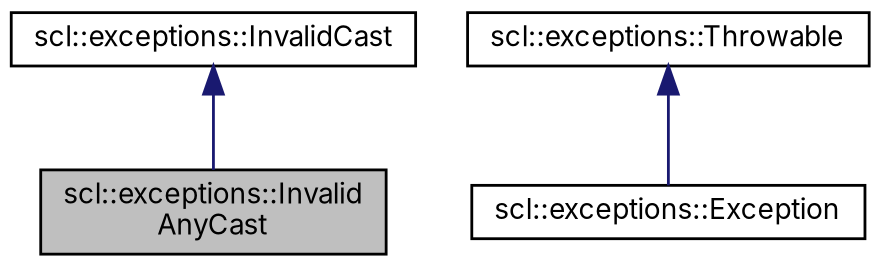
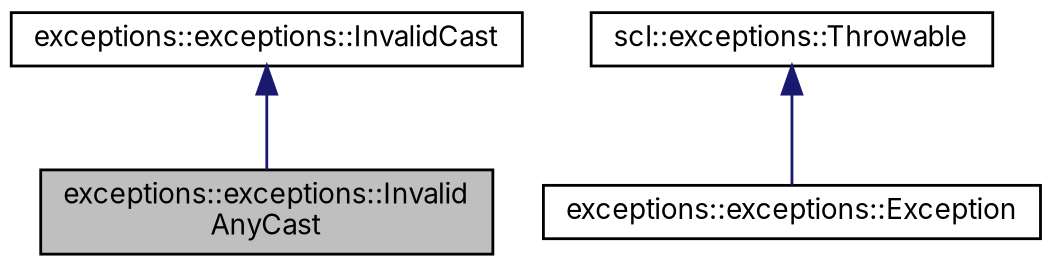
node "scl::exceptions::InvalidCast": label "scl::exceptions::InvalidCast" -> "exceptions::exceptions::InvalidCast"
node "scl::exceptions::Invalid AnyCast": label "scl::exceptions::Invalid AnyCast" -> "exceptions::exceptions::Invalid AnyCast"
node "scl::exceptions::Exception": label "scl::exceptions::Exception" -> "exceptions::exceptions::Exception"
